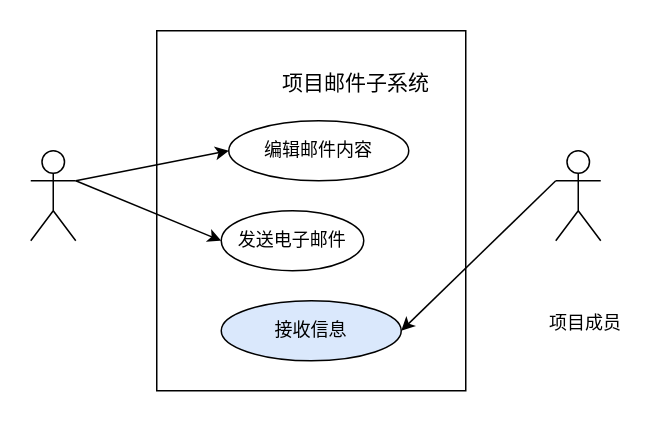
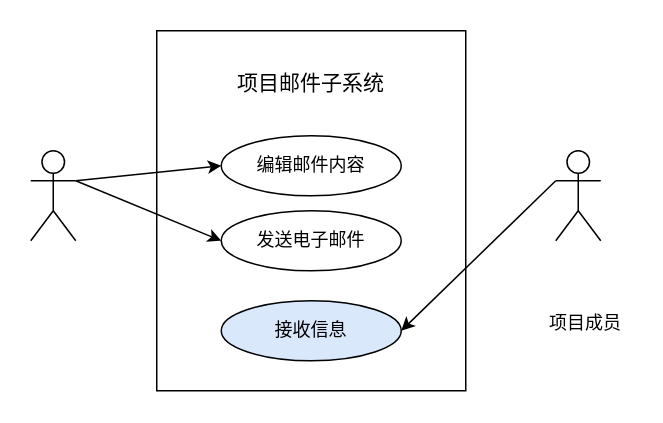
node "项目邮件子系统": moved (356, 83) -> (311, 83)
node "编辑邮件内容": moved (319, 151) -> (311, 166)
node "发送电子邮件": size 143x60 -> 180x60
